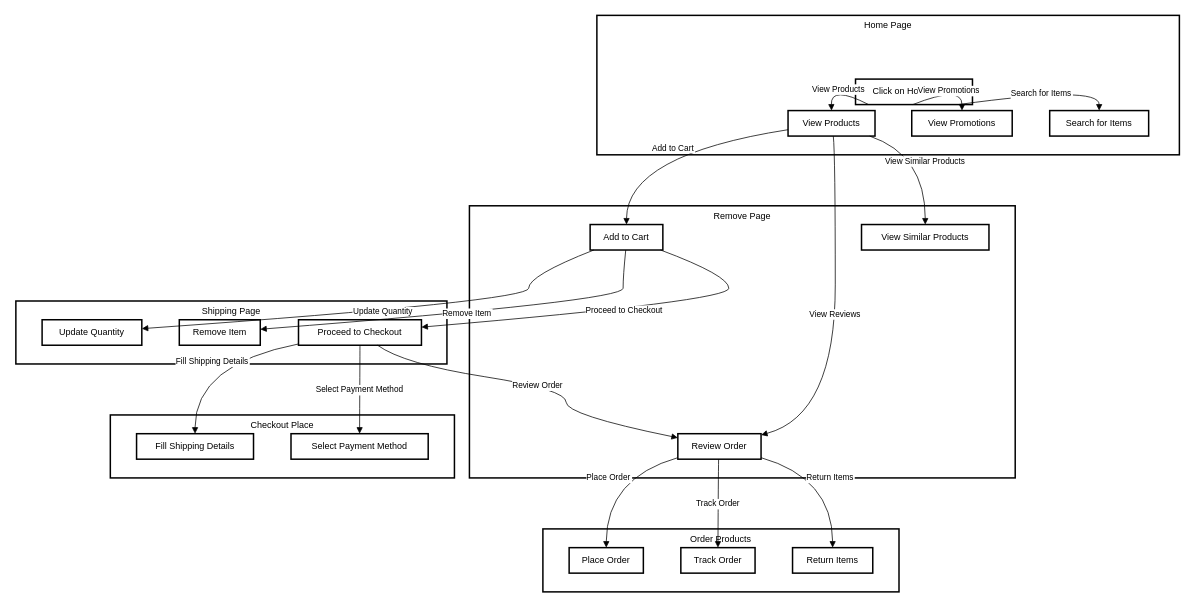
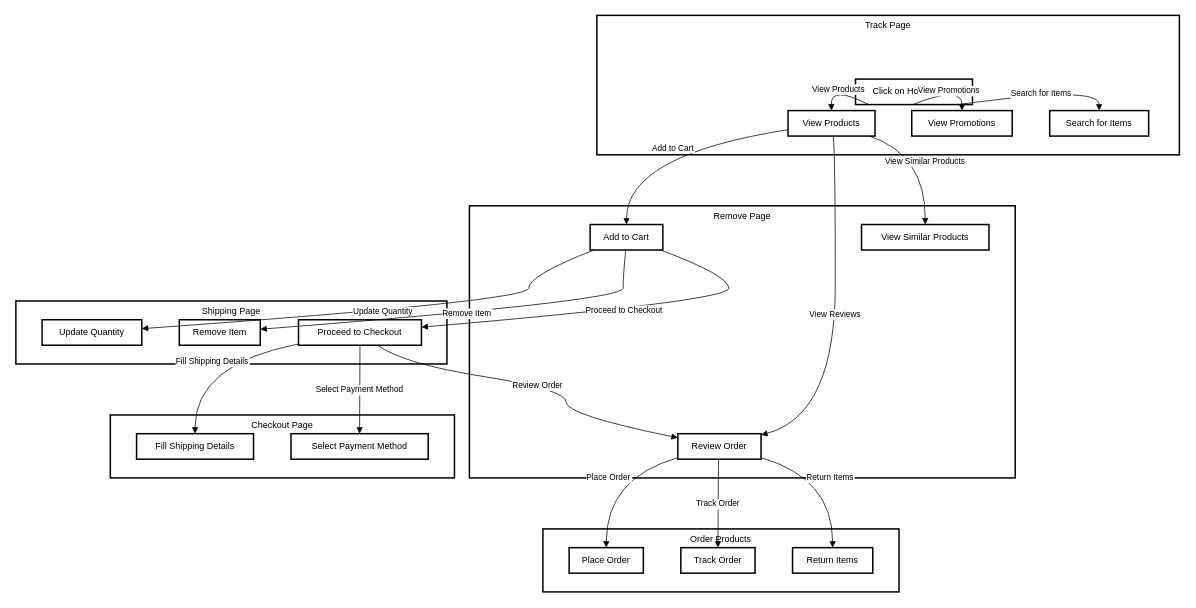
node "Home Page": label "Home Page" -> "Track Page"
node "Checkout Place": label "Checkout Place" -> "Checkout Page"
